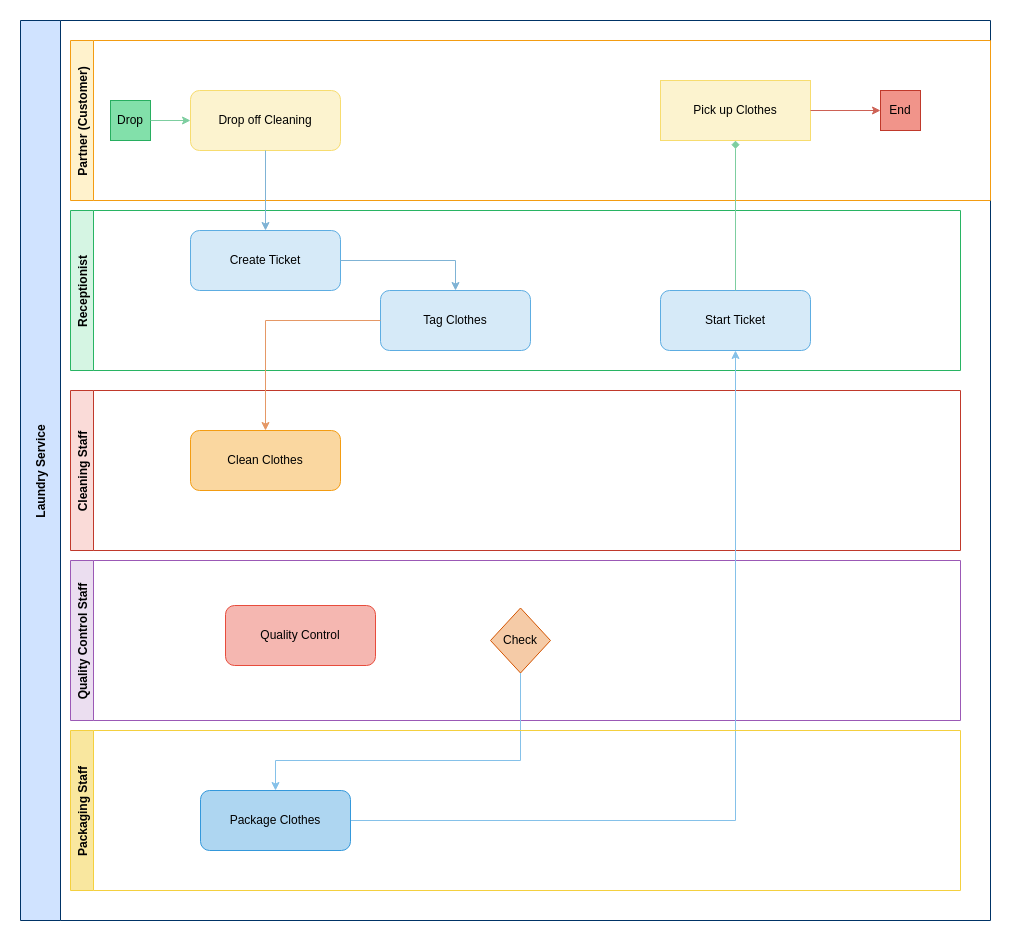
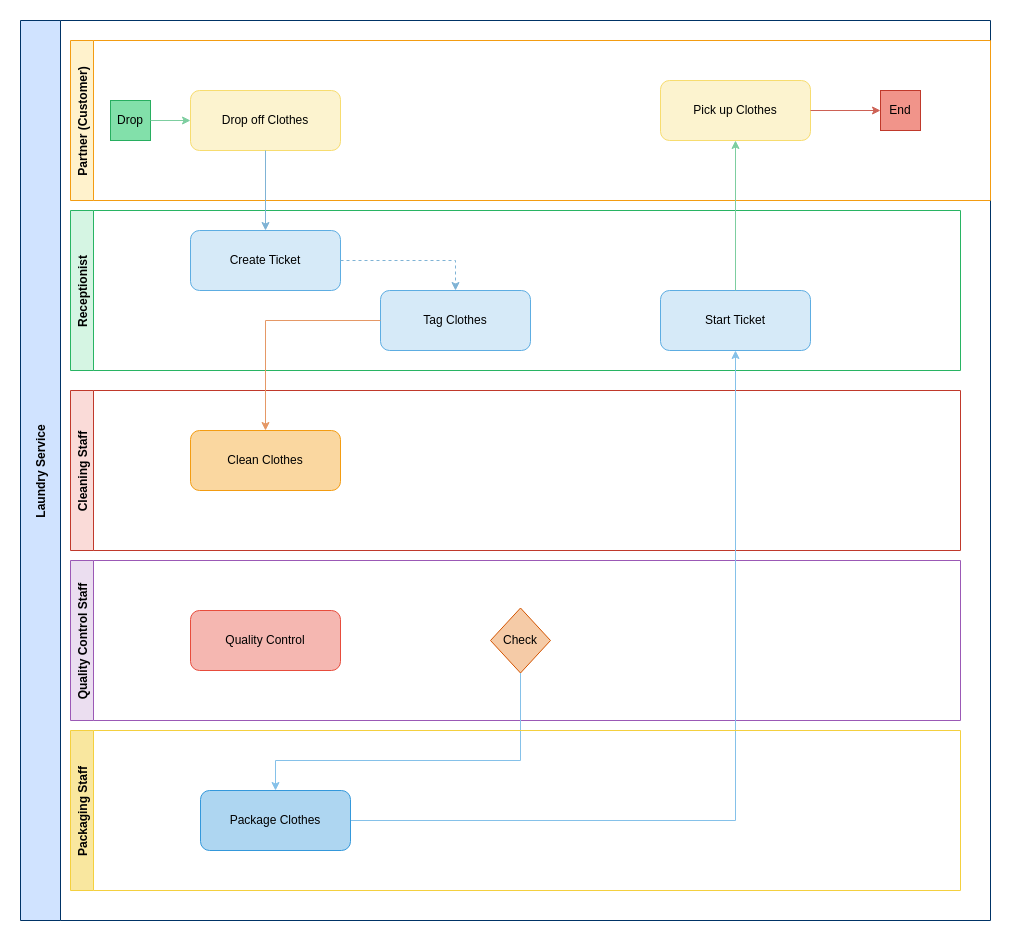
node "Pick up Clothes": shape rectangle -> rounded rectangle
node "Drop off Cleaning": label "Drop off Cleaning" -> "Drop off Clothes"
edge "Start Ticket" -> "Pick up Clothes": arrowhead diamond -> classic
edge "Create Ticket" -> "Tag Clothes": style solid -> dashed
node "Quality Control": moved (301, 636) -> (266, 641)
